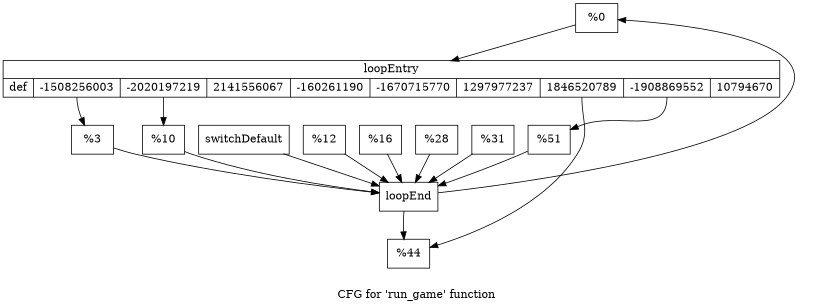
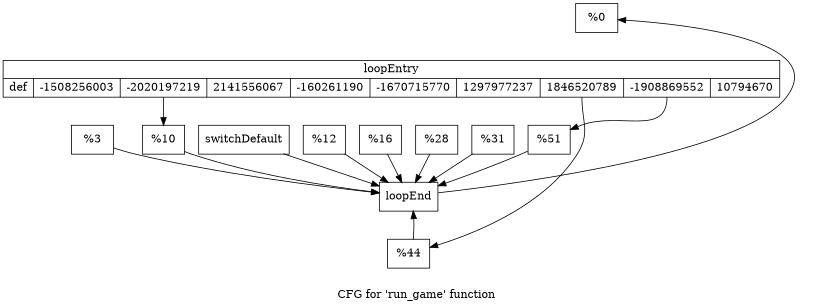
edge "%0" -> "loopEntry": removed
edge "loopEntry" -> "%3": removed
edge "loopEnd" -> "%44": reversed
